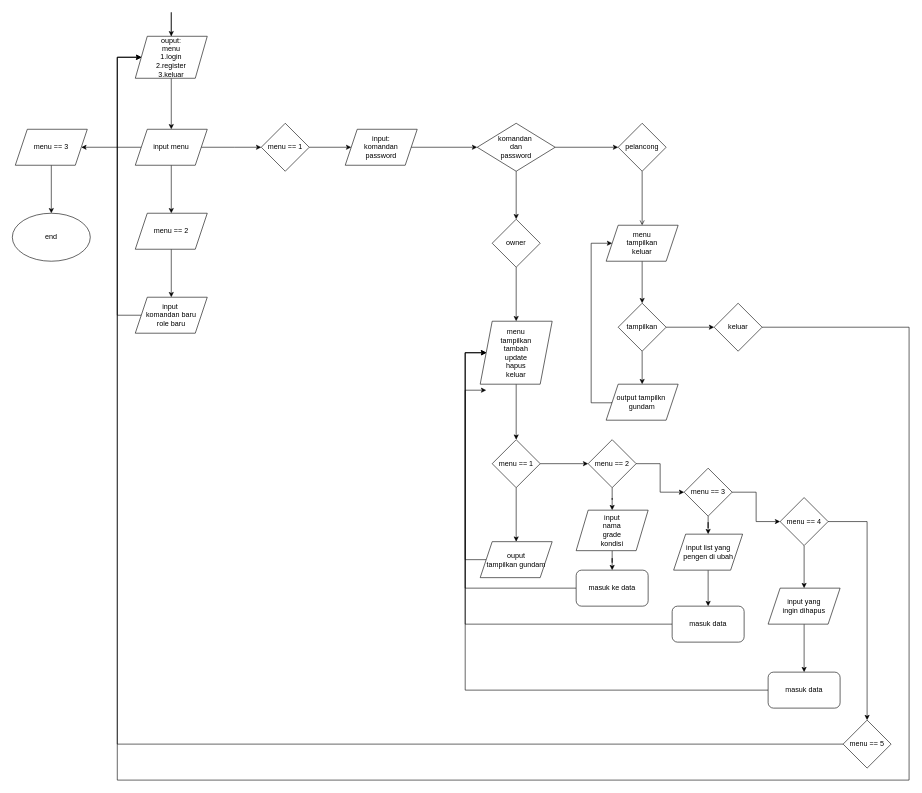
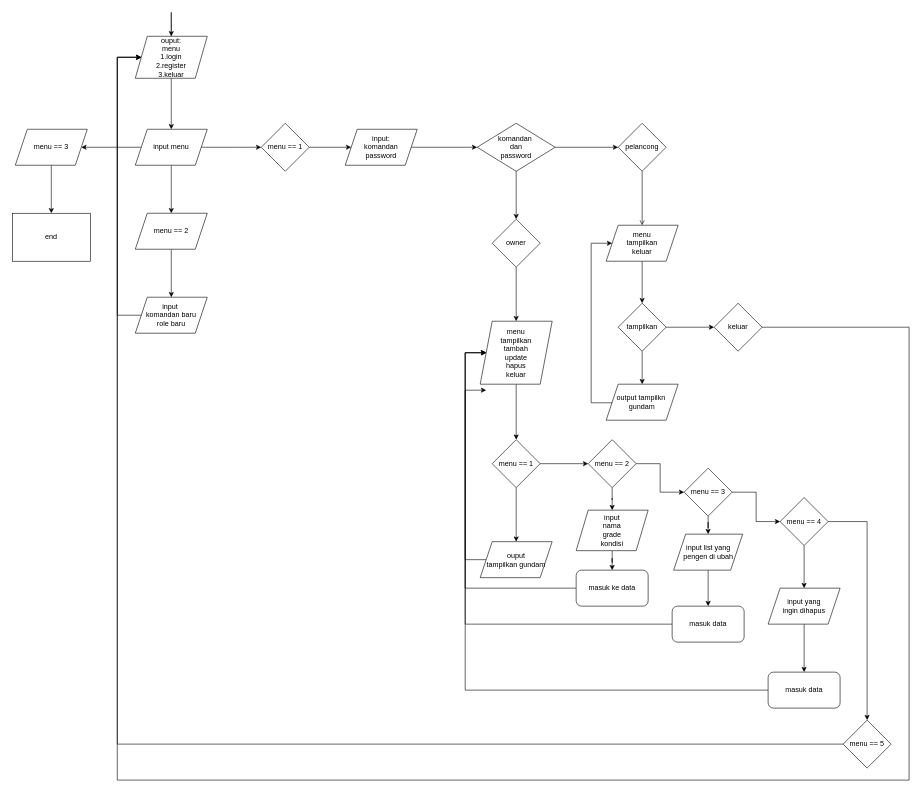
node "end": shape ellipse -> rectangle
